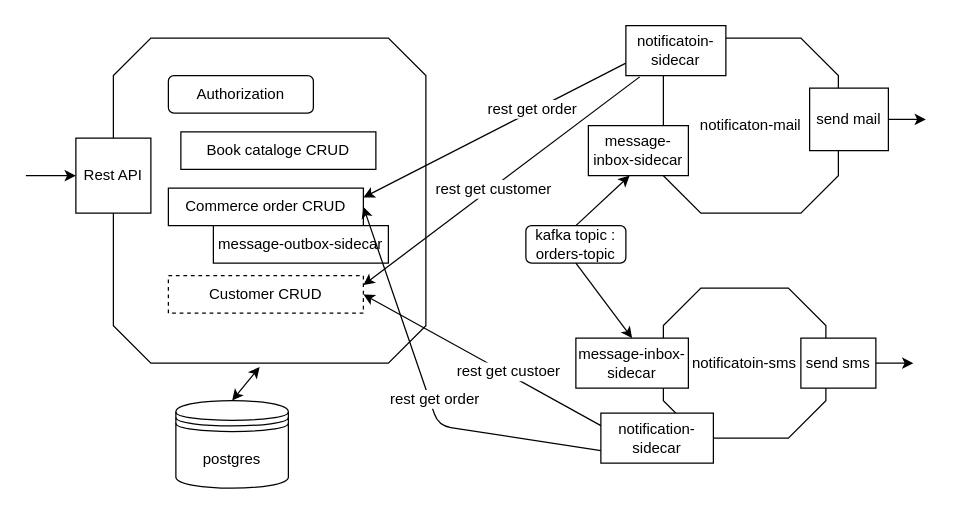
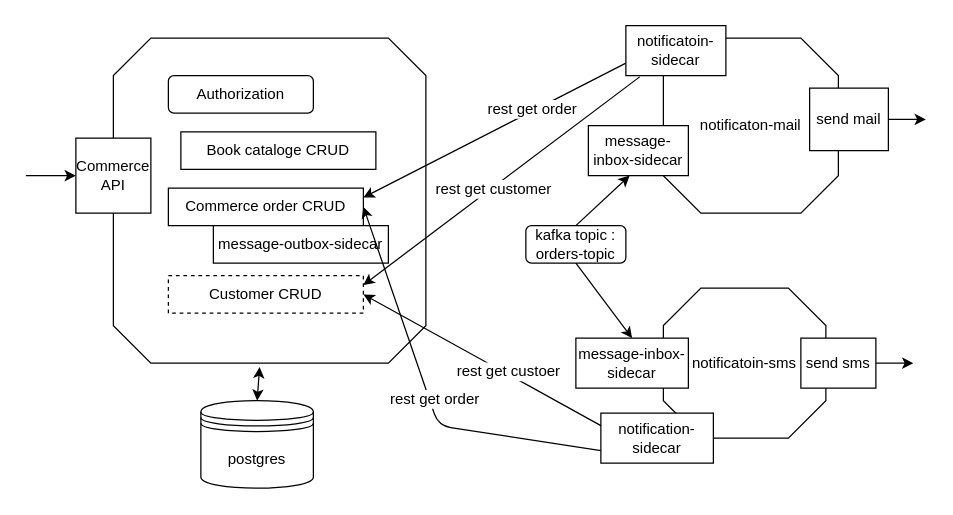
node "Rest API": label "Rest API" -> "Commerce API"
node "postgres": moved (232, 444) -> (257, 444)
